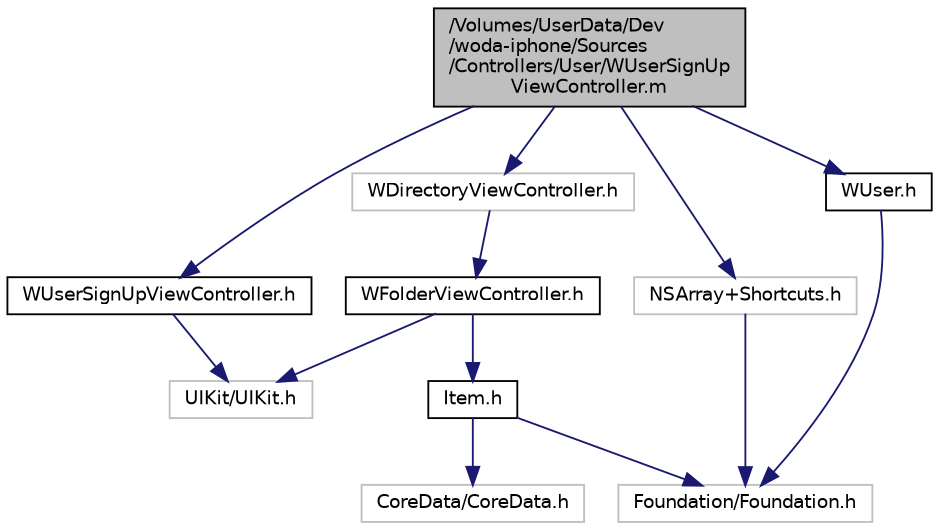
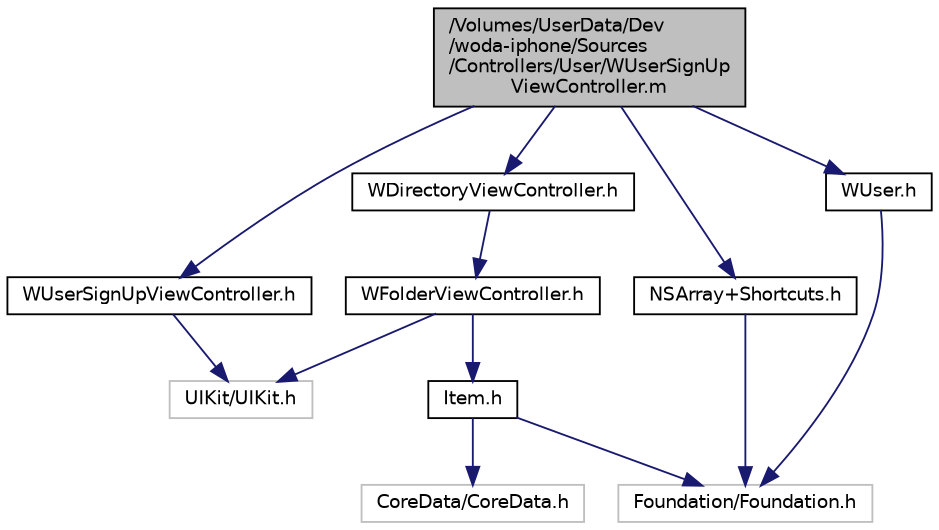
node "WDirectoryViewController.h": color grey75 -> black
node "NSArray+Shortcuts.h": color grey75 -> black
